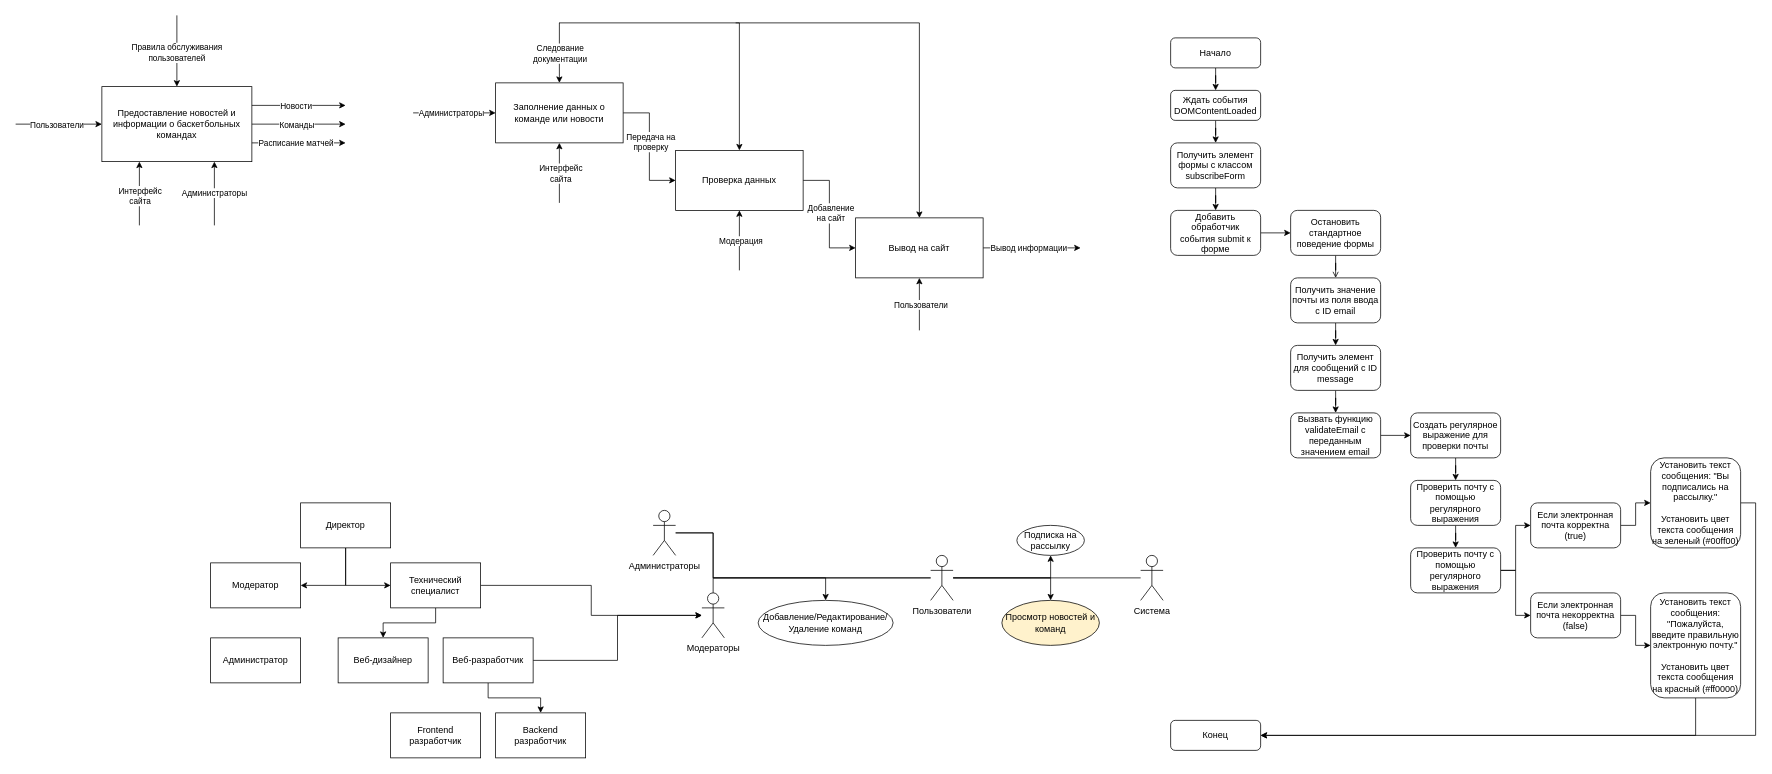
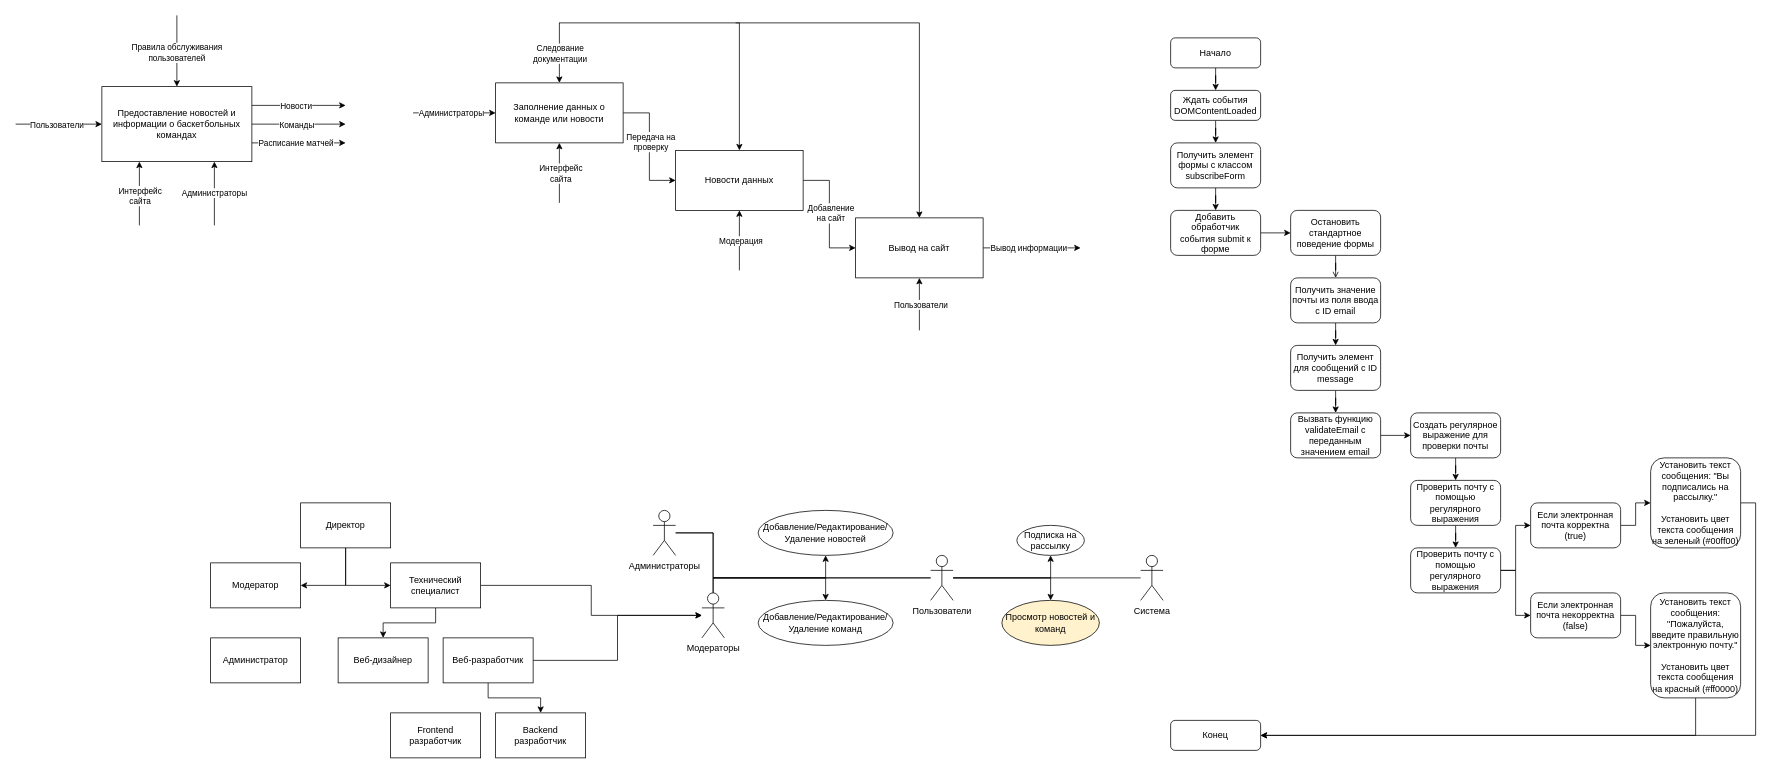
node "Проверка данных": label "Проверка данных" -> "Новости данных"
node "Добавление/Редактирование/Удаление новостей": added
edge "Модераторы" -> "Добавление/Редактирование/Удаление новостей": added
